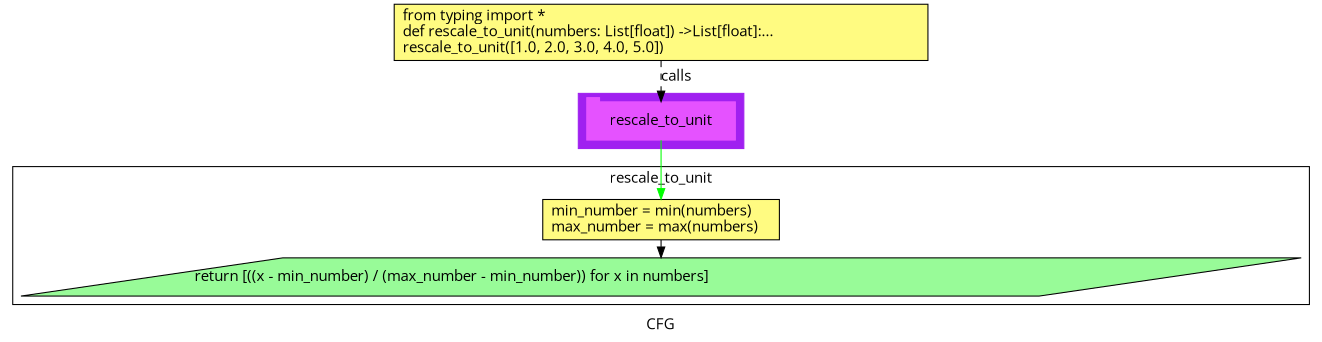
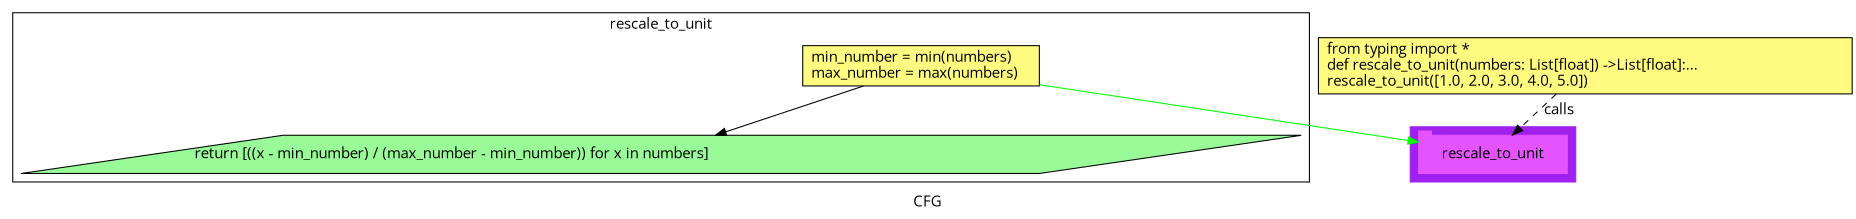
edge "rescale_to_unit" -> "min_number = min(numbers) max_number = max(numbers)": reversed
